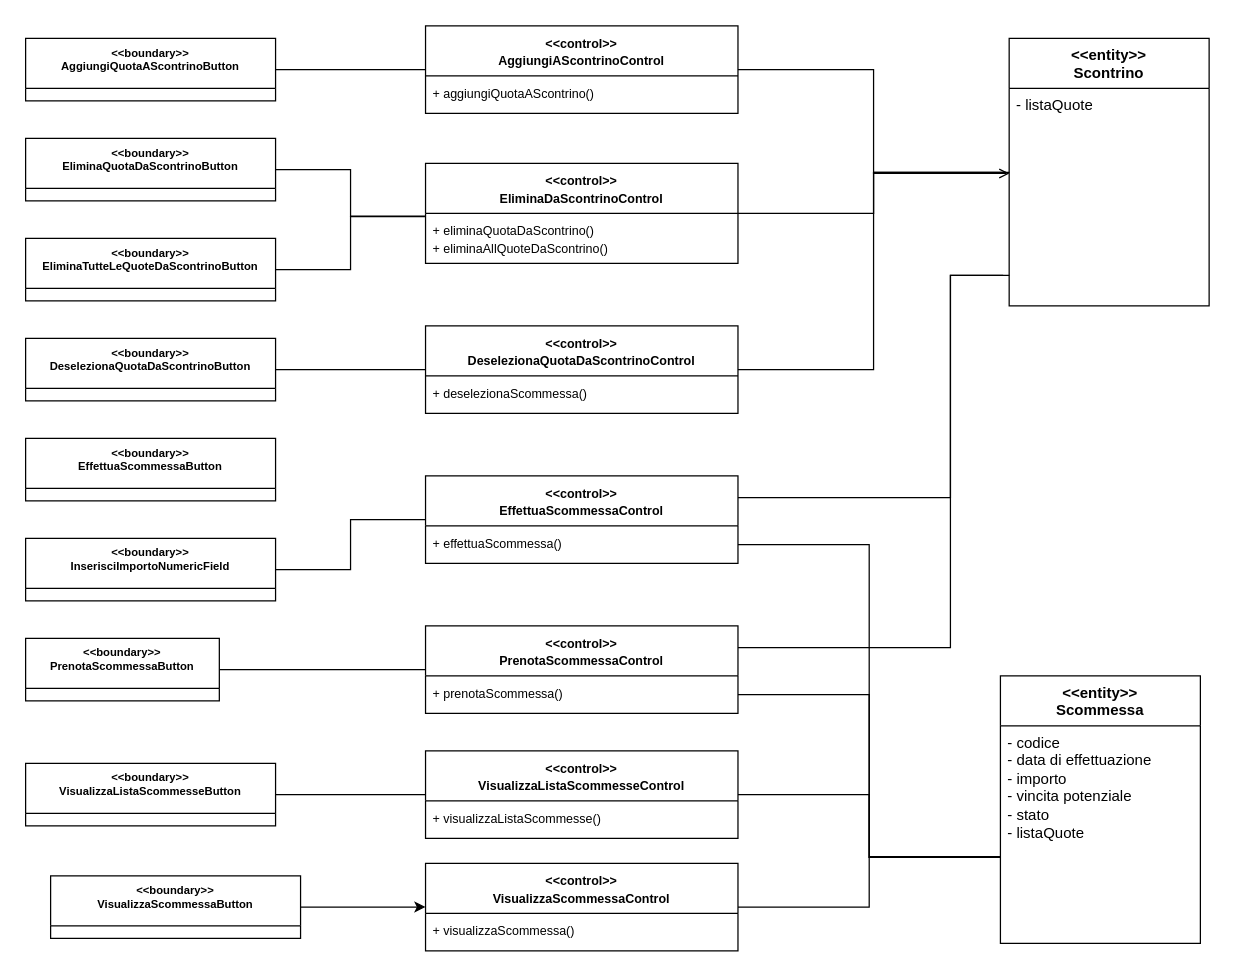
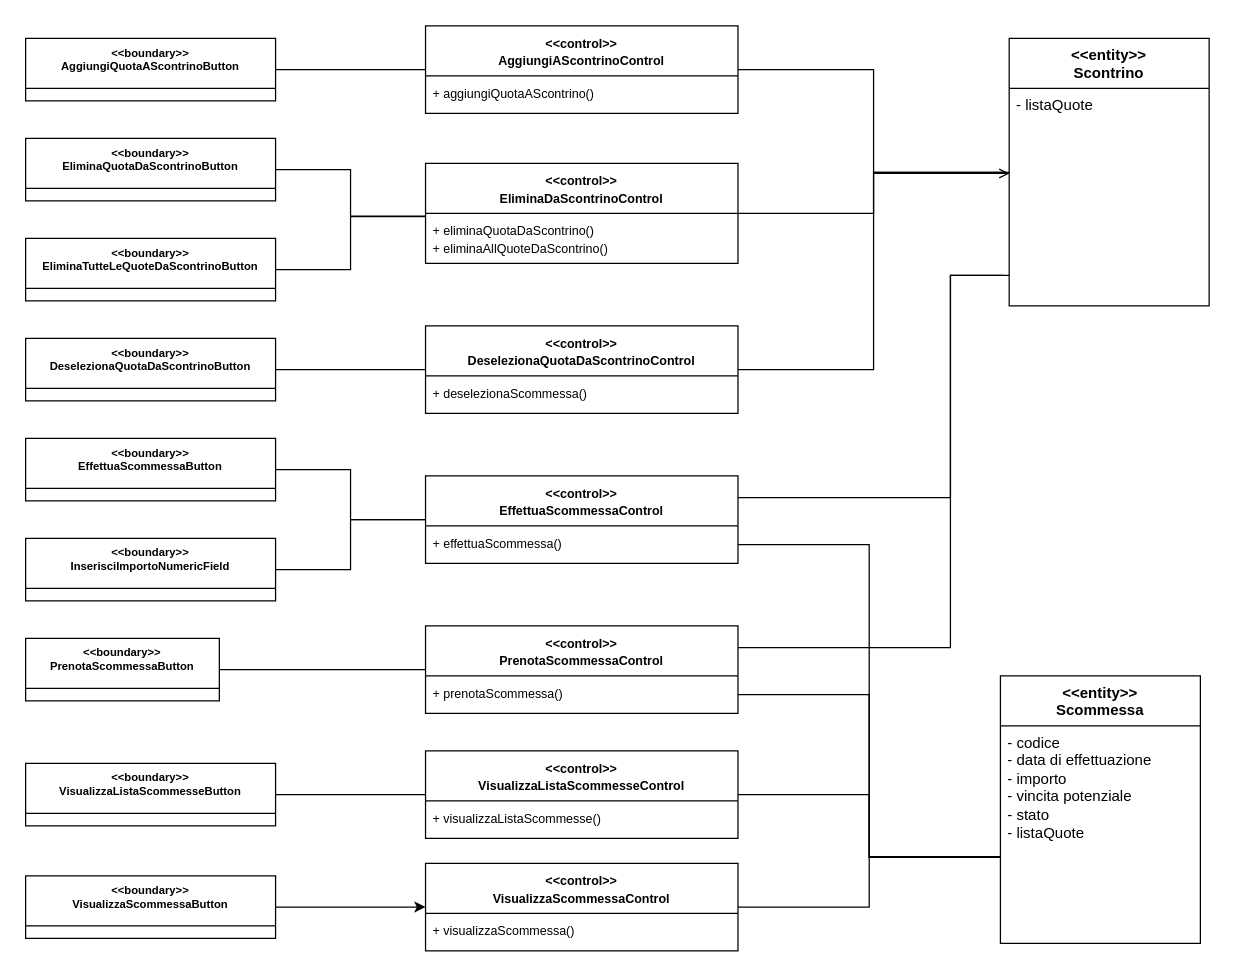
edge "<<boundary>> EffettuaScommessaButton" -- "<<control>> EffettuaScommessaControl": added
node "<<boundary>> VisualizzaScommessaButton": moved (176, 907) -> (151, 907)
